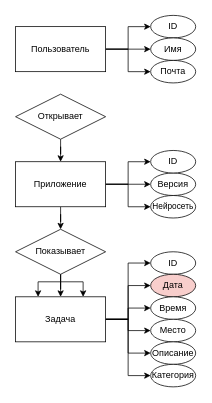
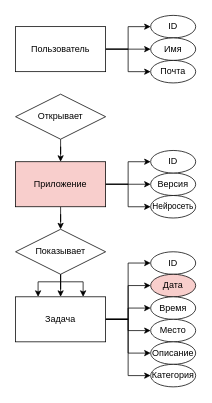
node "Приложение": fillcolor #ffffff -> #f8cecc
